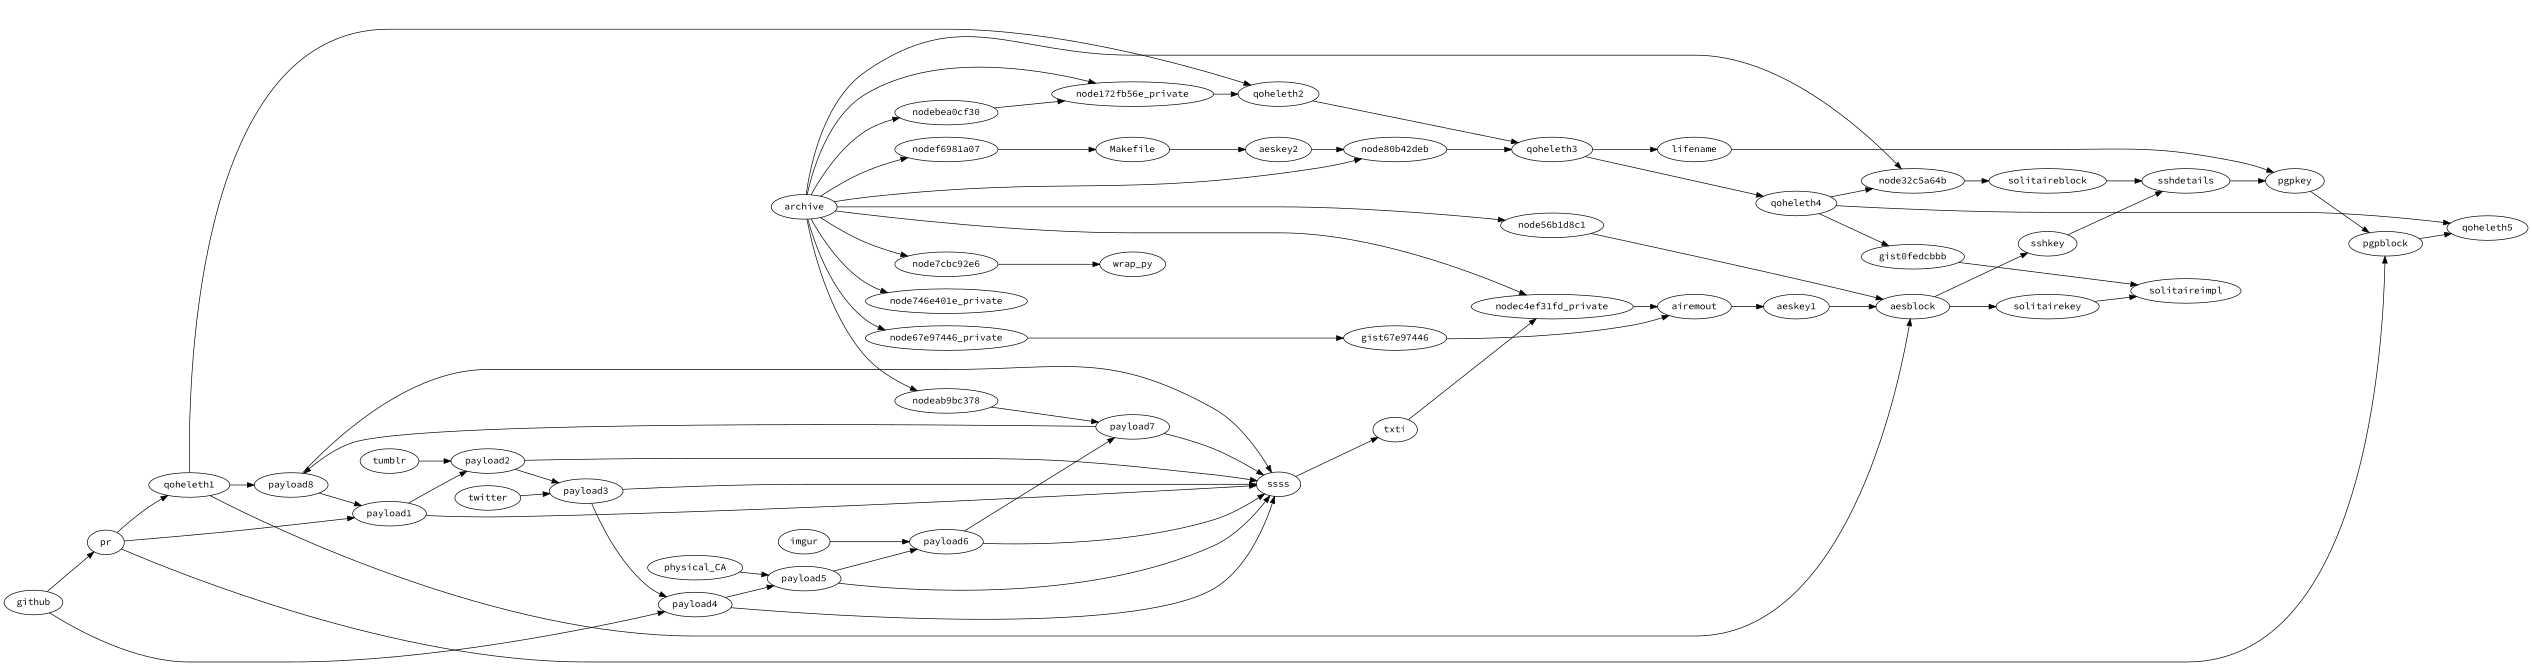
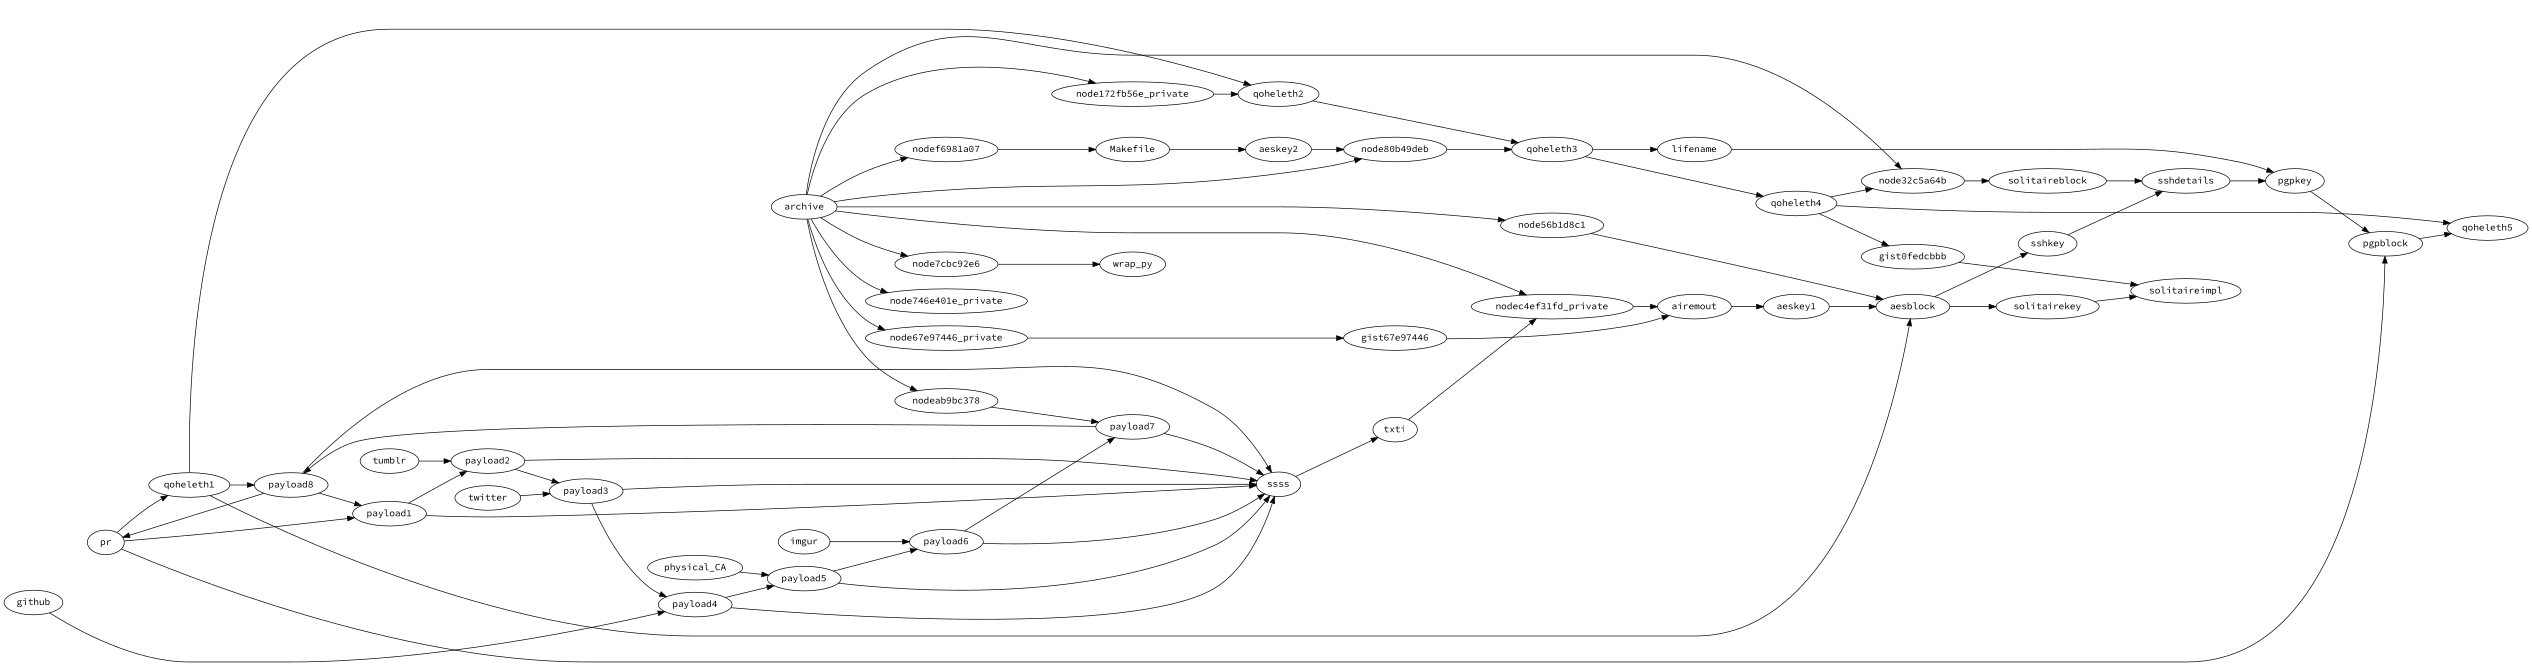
node "nodebea0cf30": removed
node "node80b42deb": label "node80b42deb" -> "node80b49deb"
edge "github" -> "pr": now "payload8" -> "pr"
